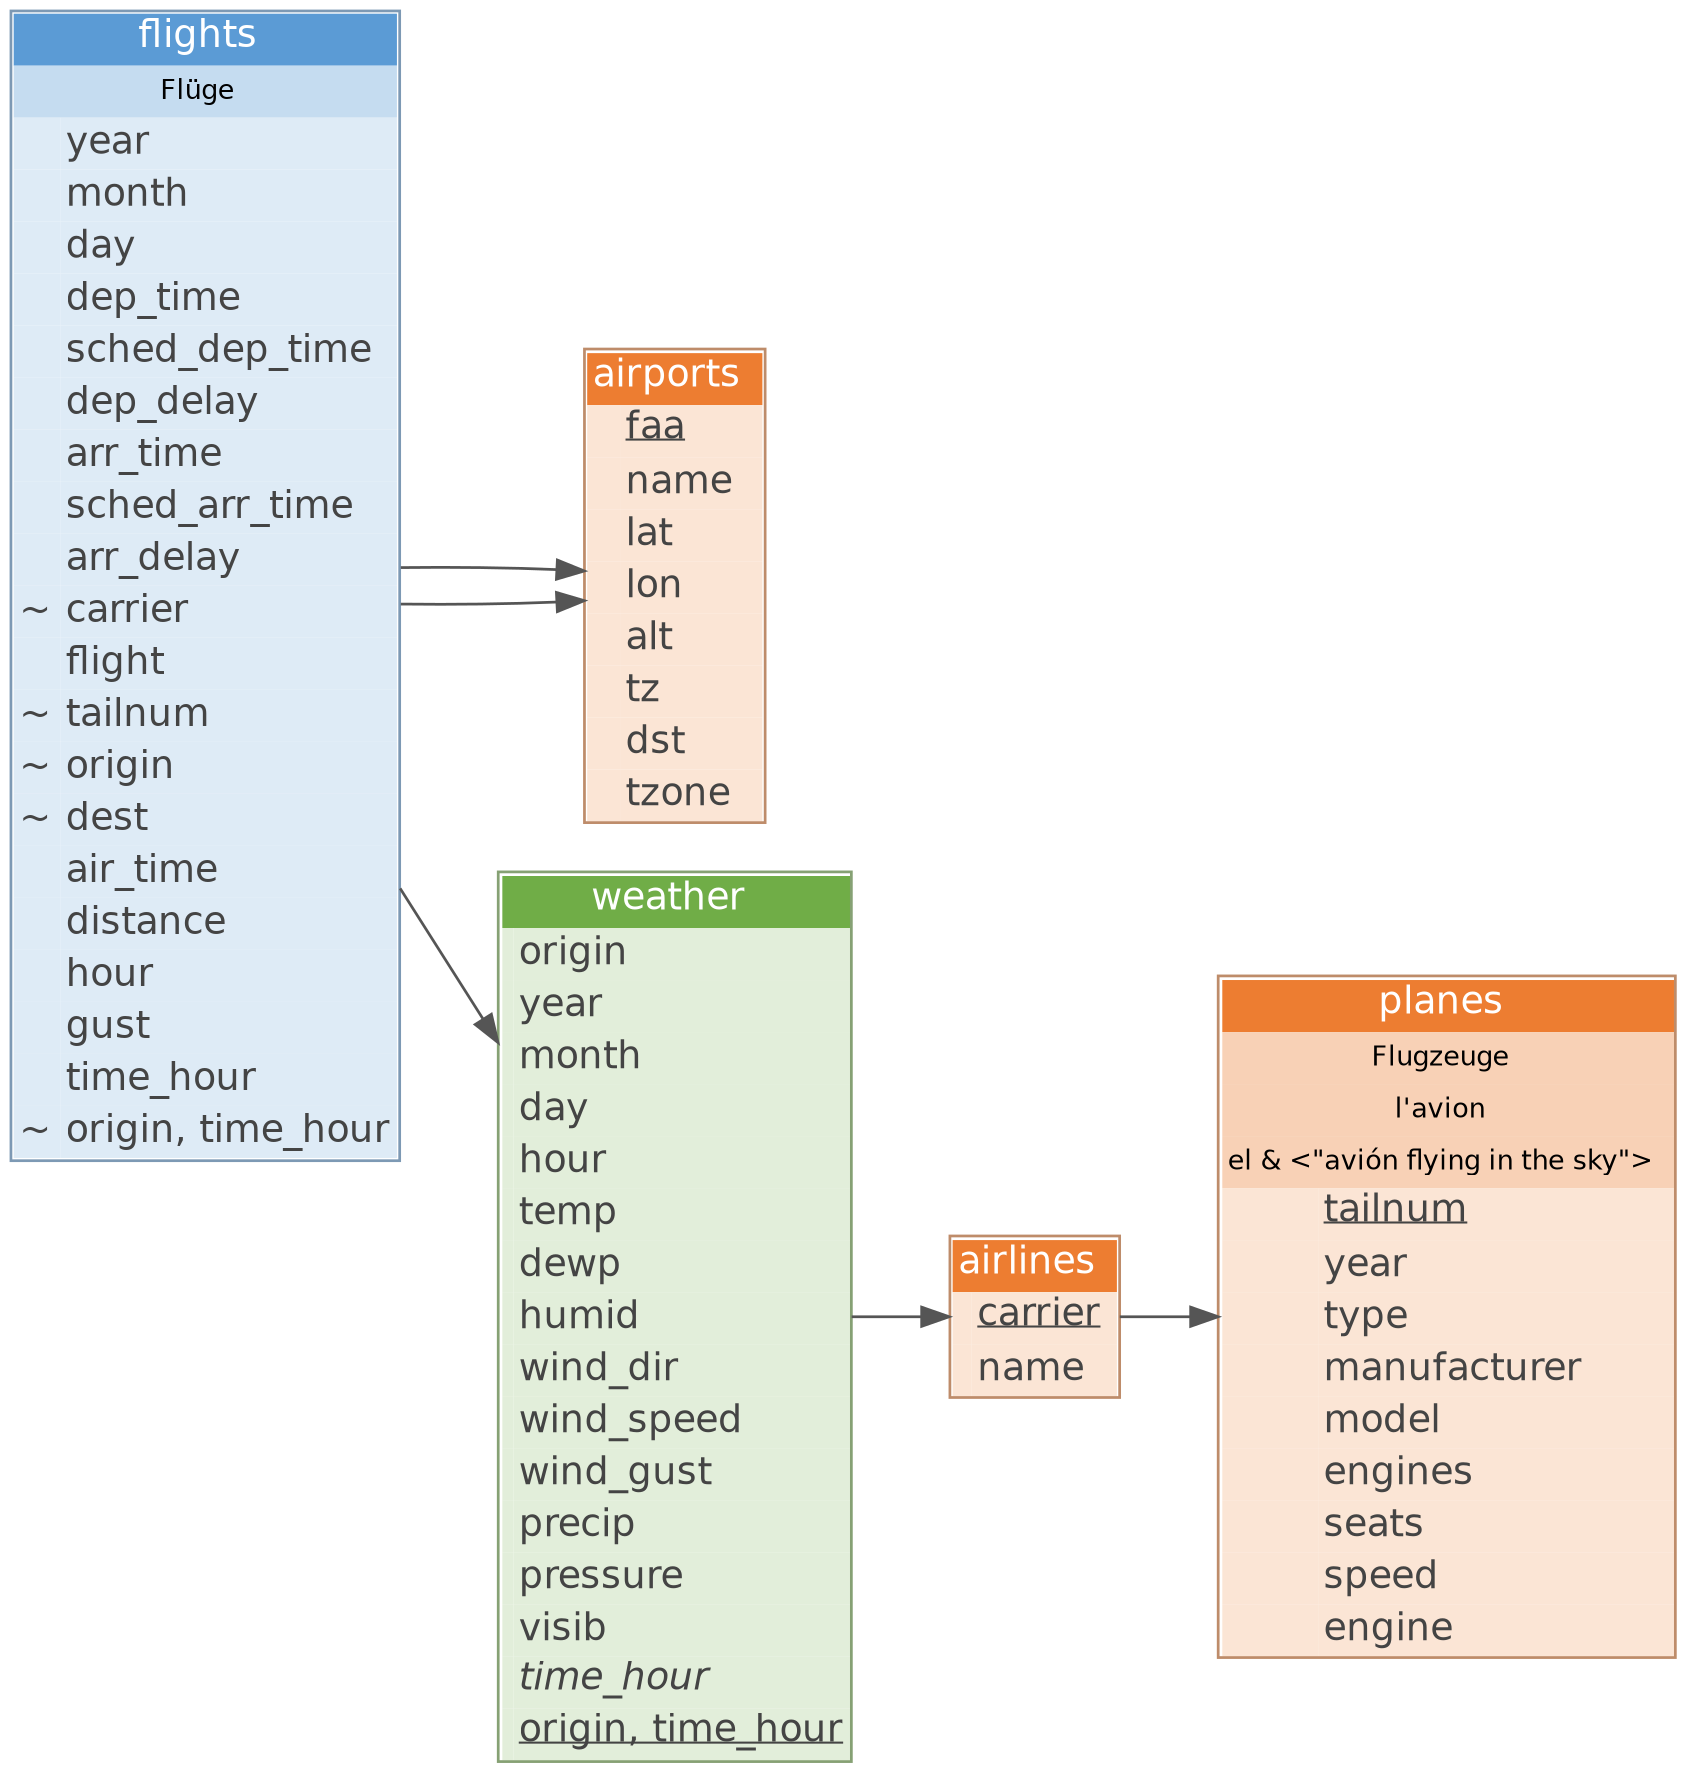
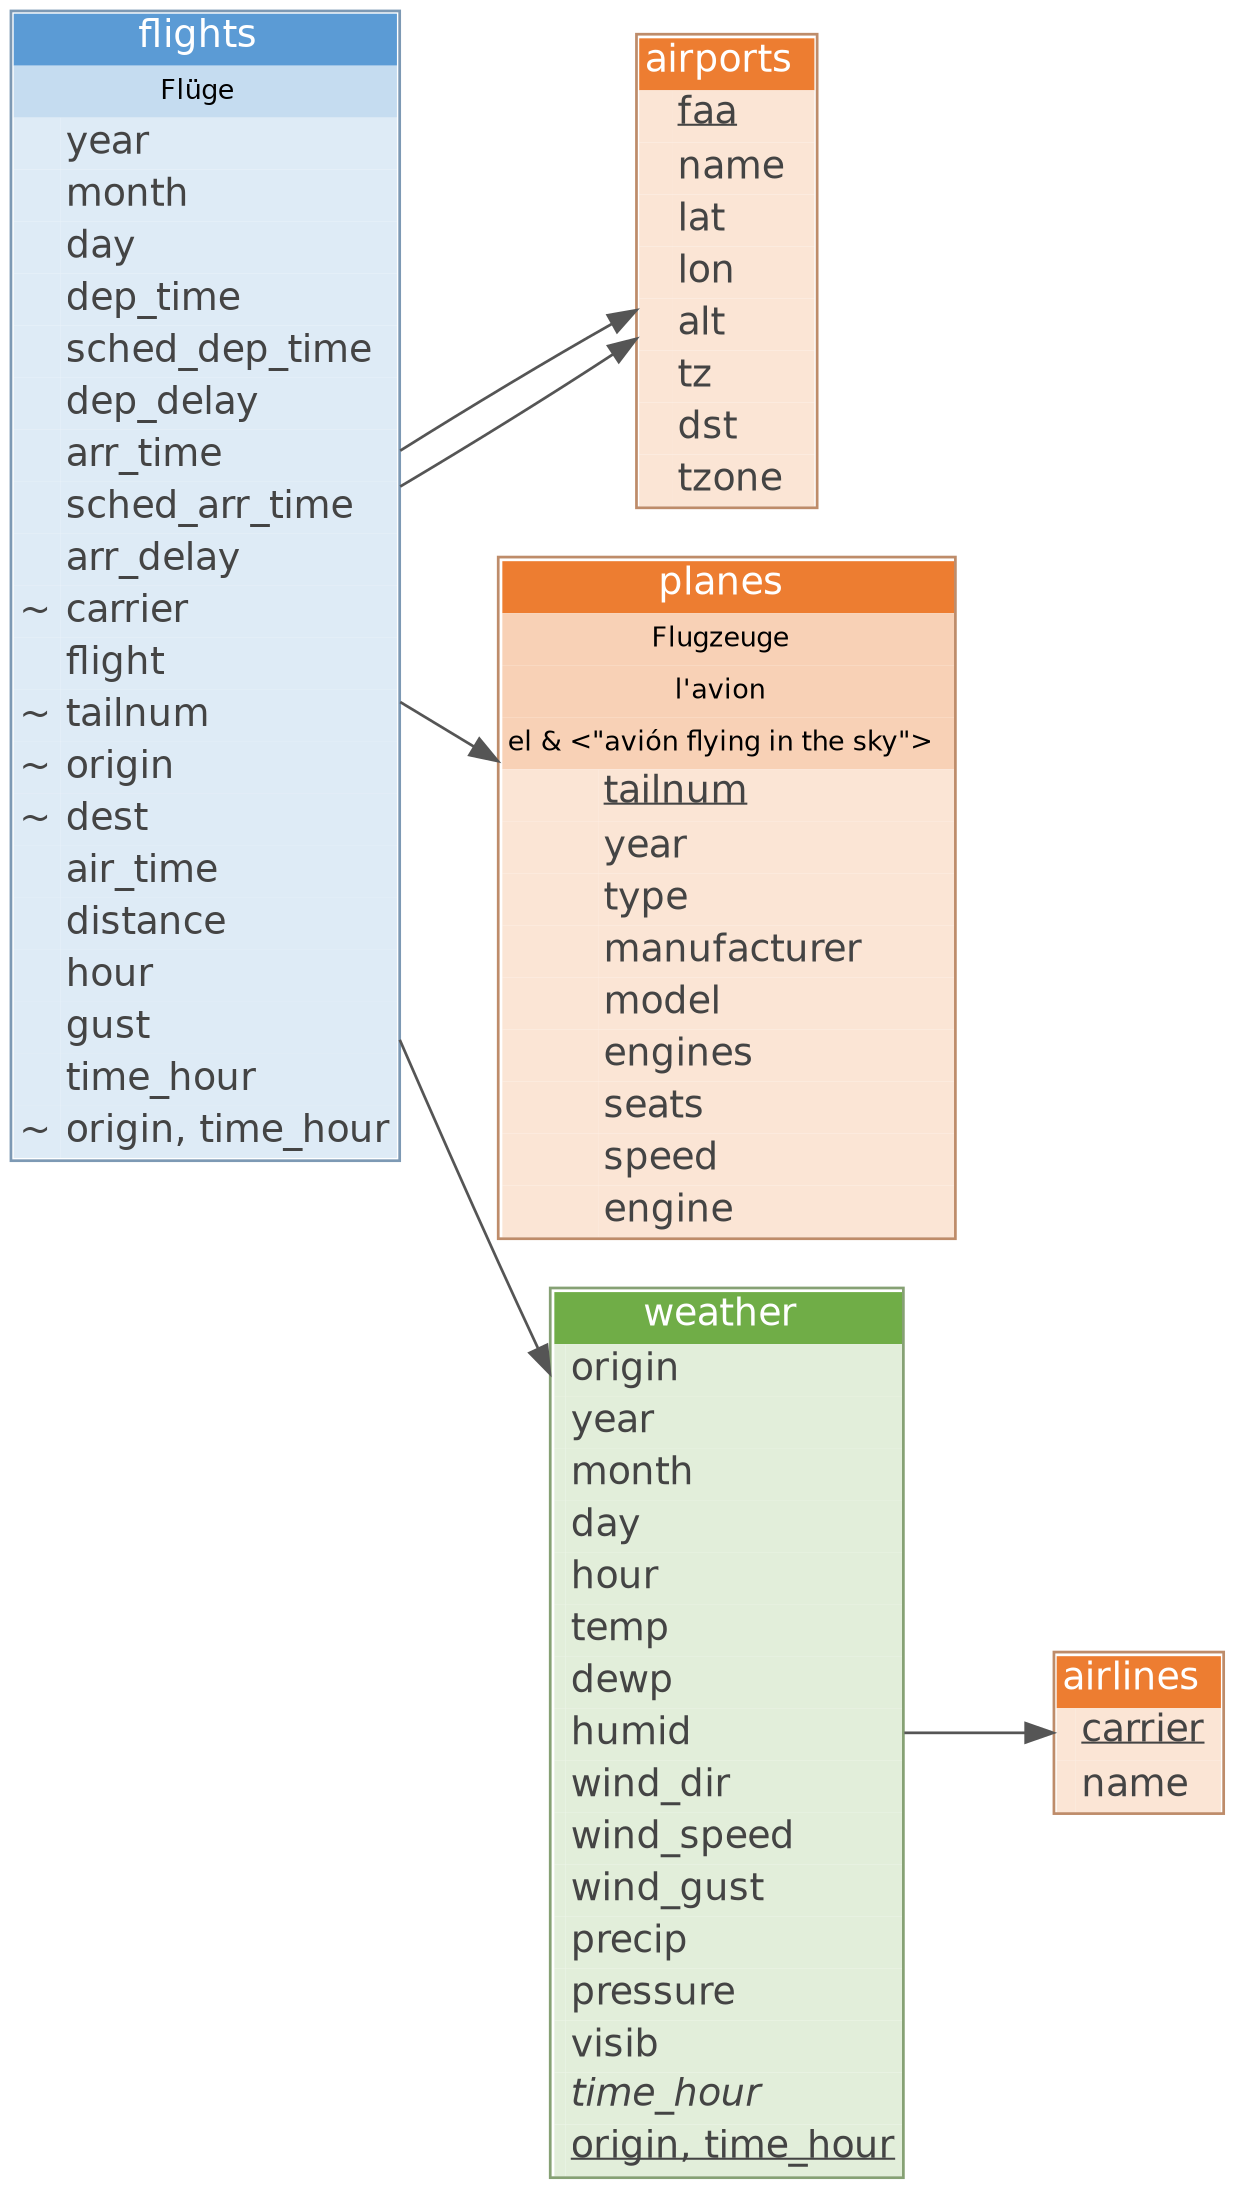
edge "airlines" -> "planes": now "flights" -> "planes"
